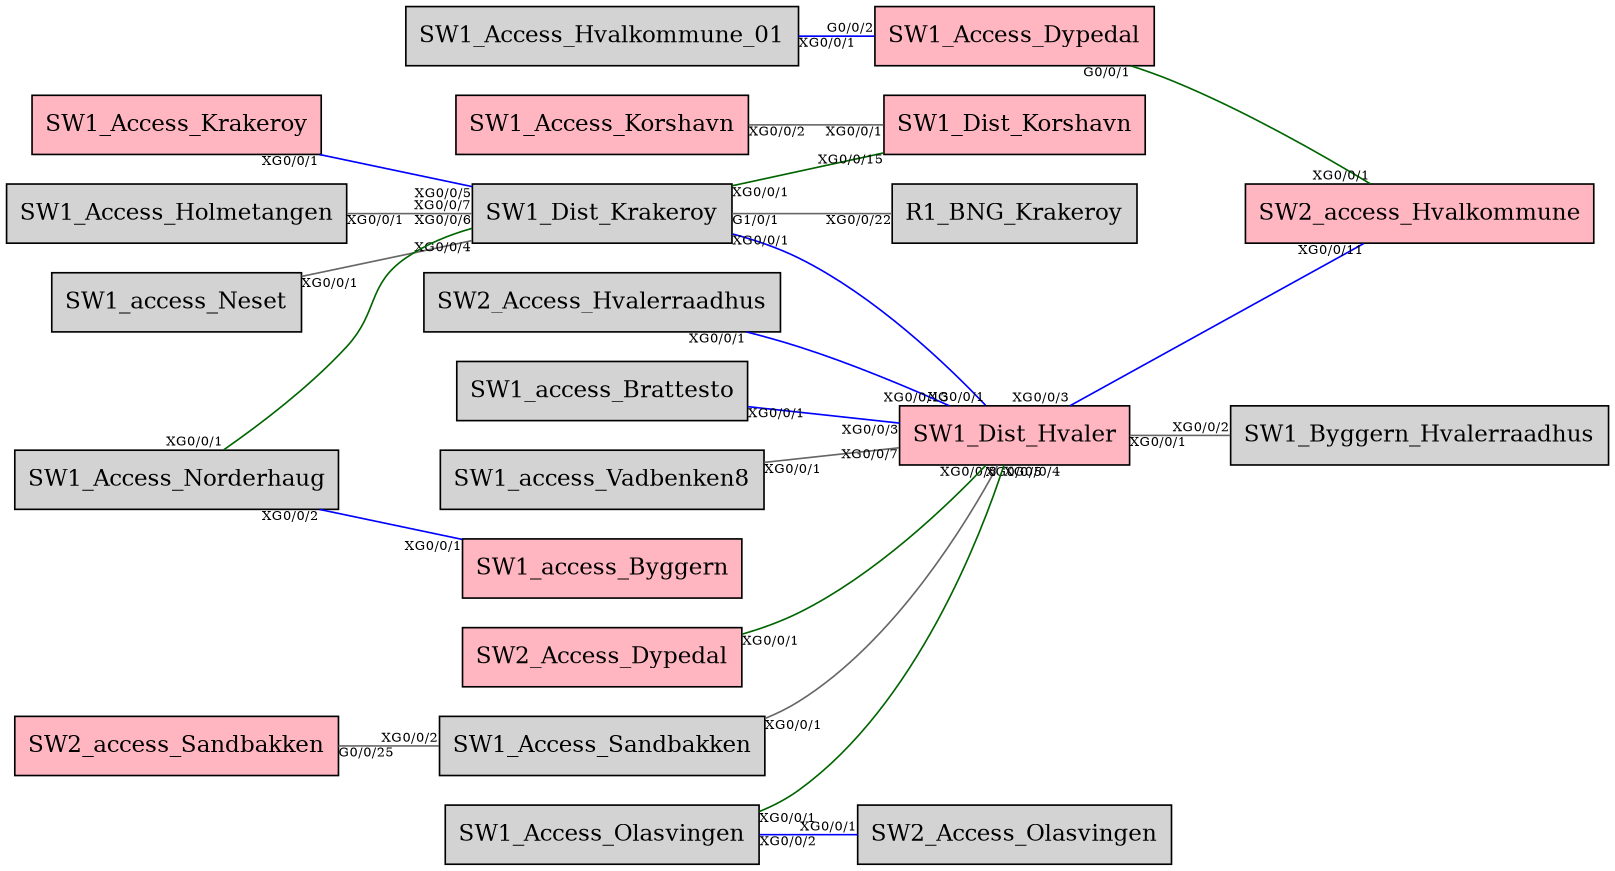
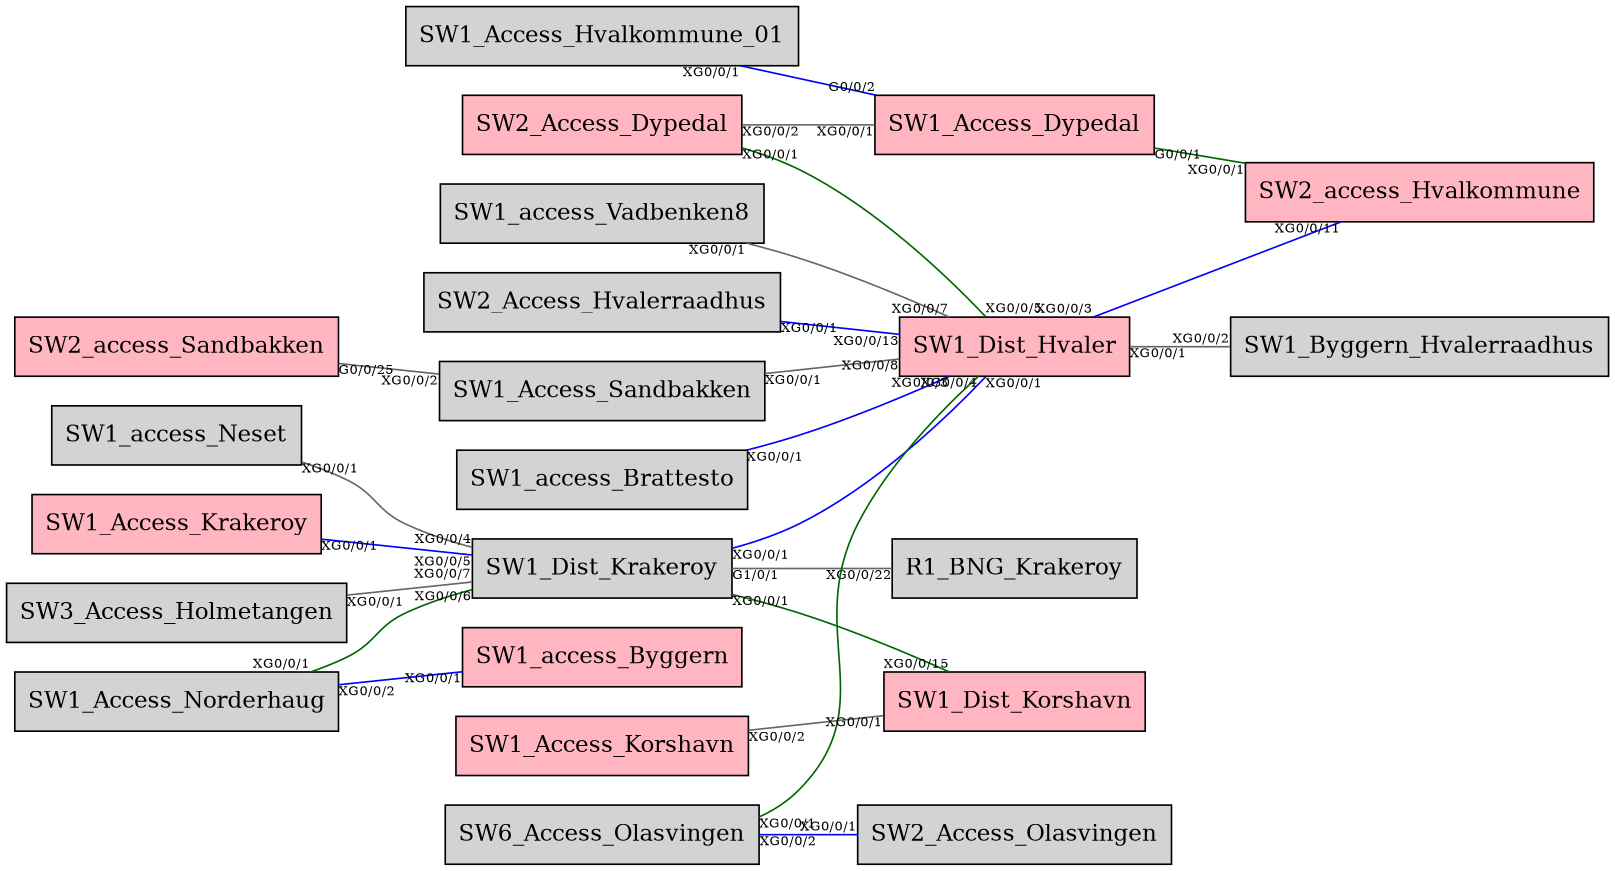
edge "SW2_Access_Dypedal" -- "SW1_Access_Dypedal": added
node "SW1_Access_Holmetangen": label "SW1_Access_Holmetangen" -> "SW3_Access_Holmetangen"
node "SW1_Access_Olasvingen": label "SW1_Access_Olasvingen" -> "SW6_Access_Olasvingen"
